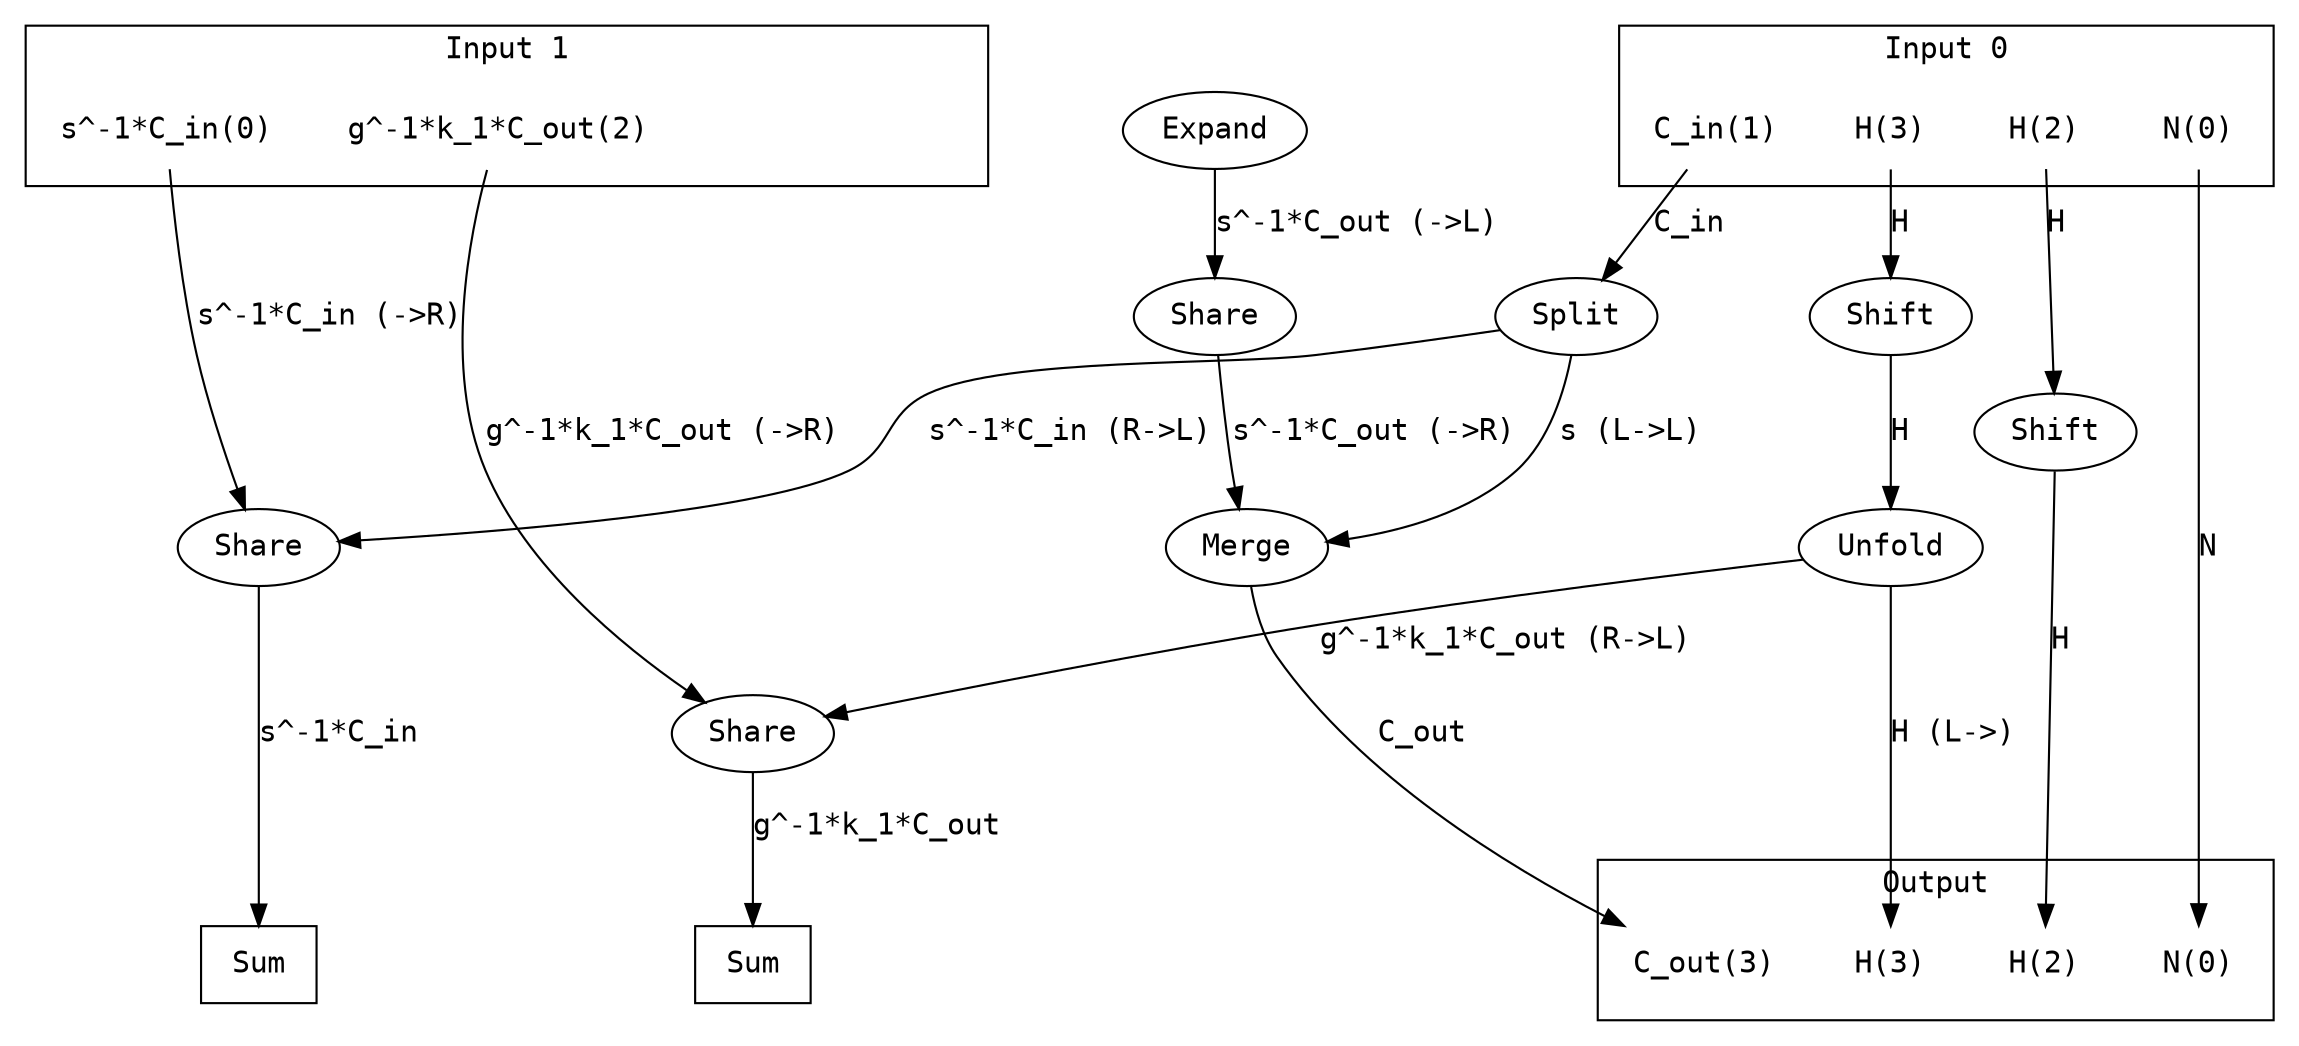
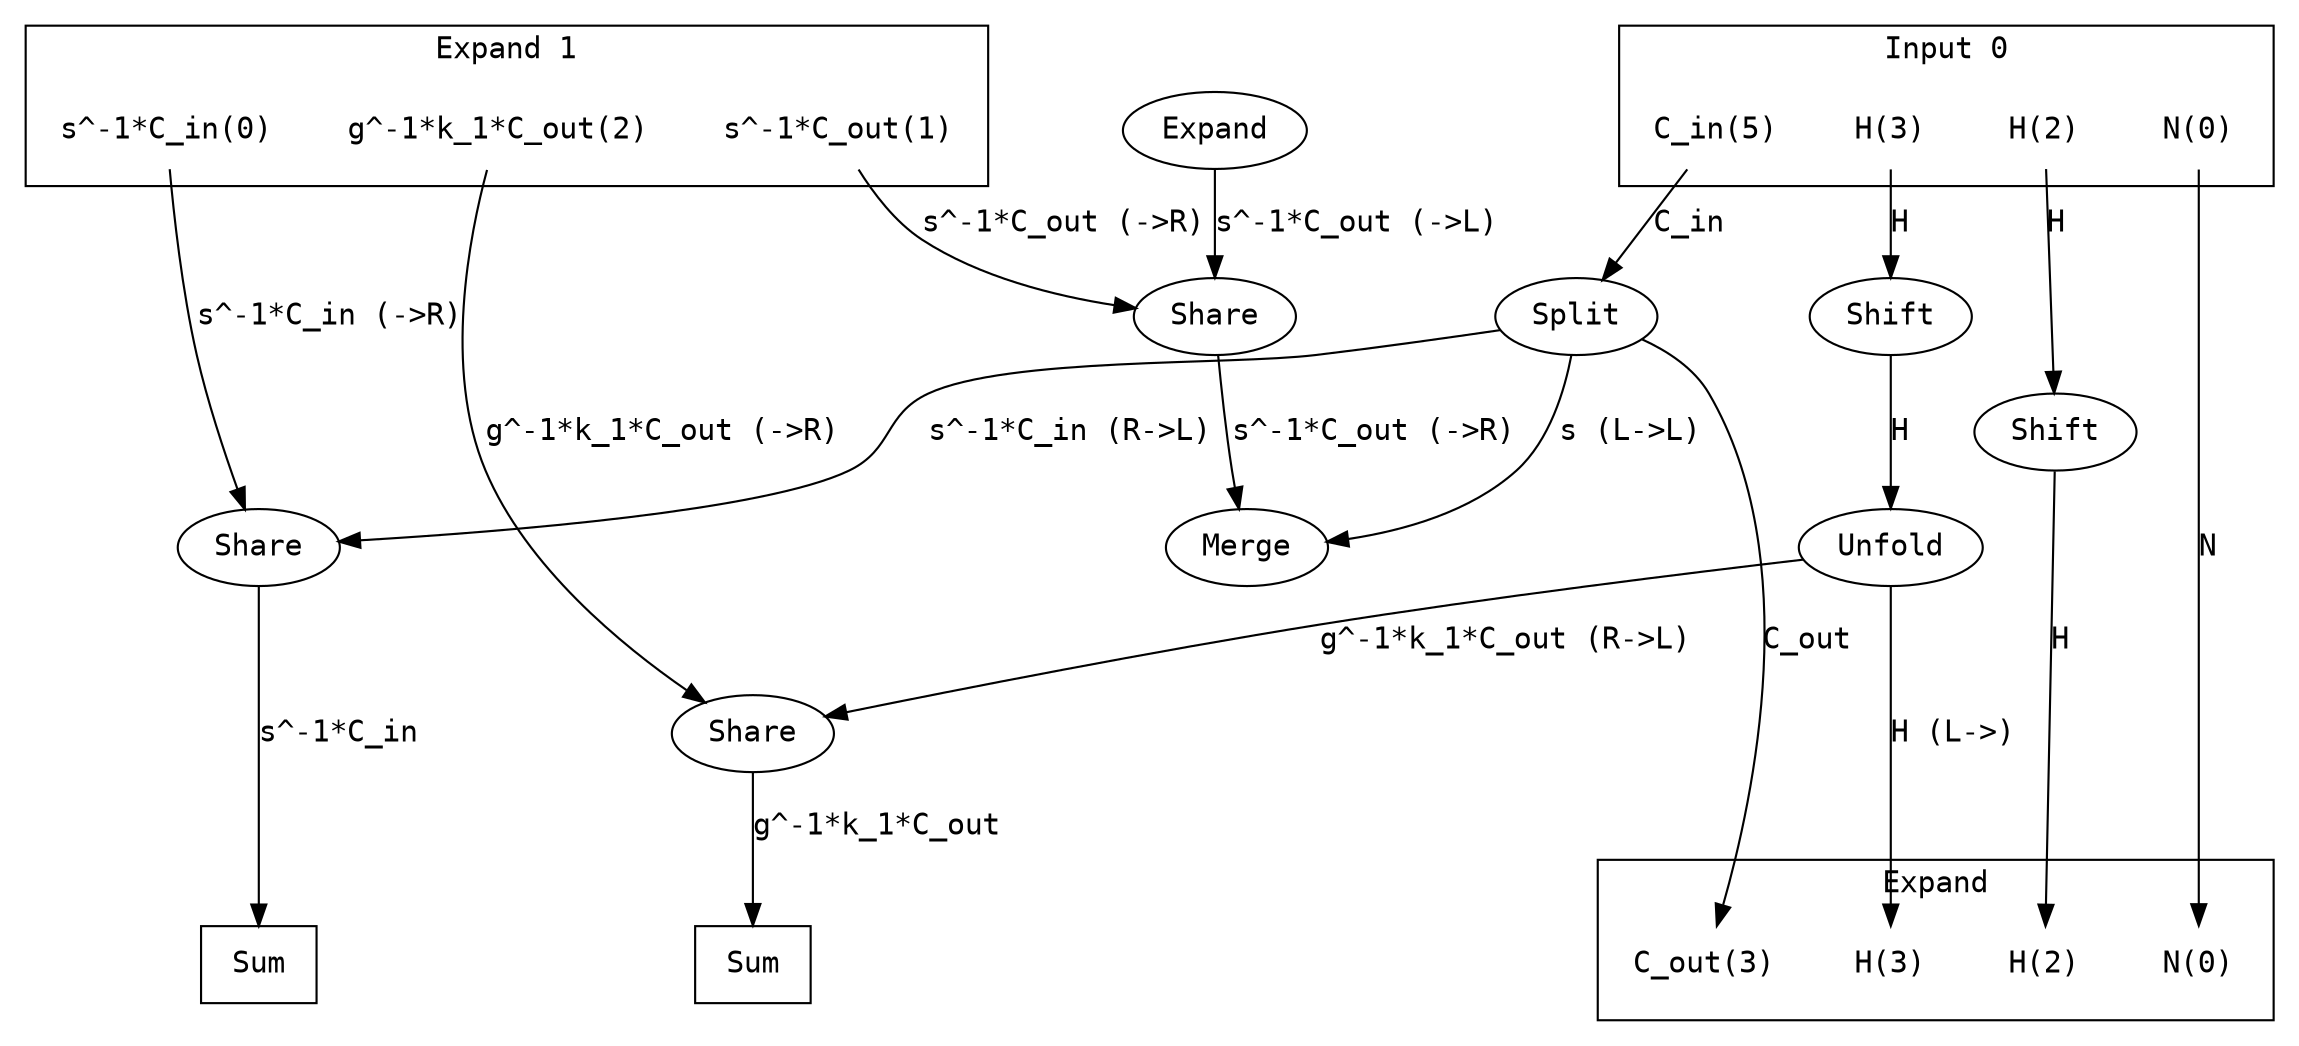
cluster "Input 1": label "Input 1" -> "Expand 1"
node "s^-1*C_out(1)": added
node "C_in(1)": label "C_in(1)" -> "C_in(5)"
edge "Merge" -> "C_out(3)": now "Split" -> "C_out(3)"
cluster "Output": label "Output" -> "Expand"
